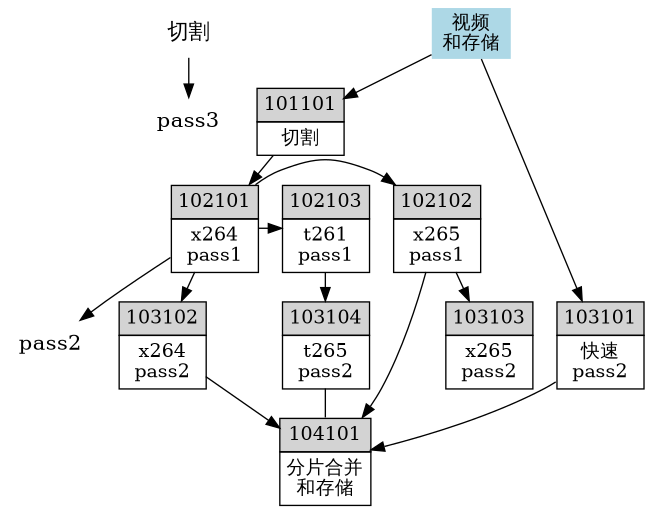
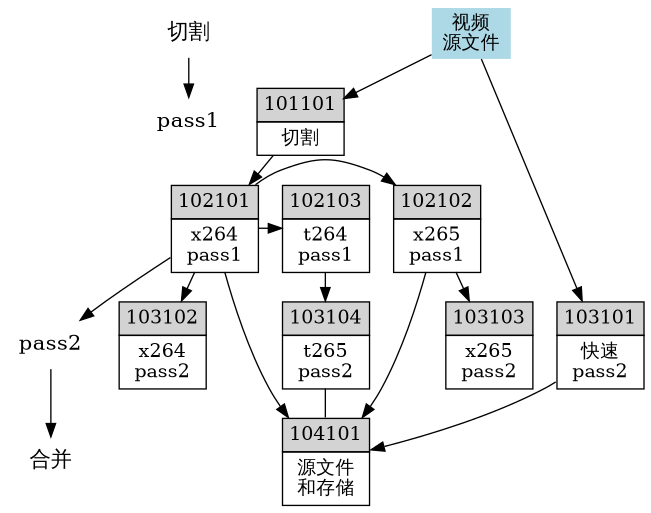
node "视频 和存储": label "视频 和存储" -> "视频 源文件"
node "pass3": label "pass3" -> "pass1"
node "102103": text "t261" -> "t264"
edge "103102" -> "104101": now "102101" -> "104101"
node "合并": added
node "104101": text "分片合并" -> "源文件"
